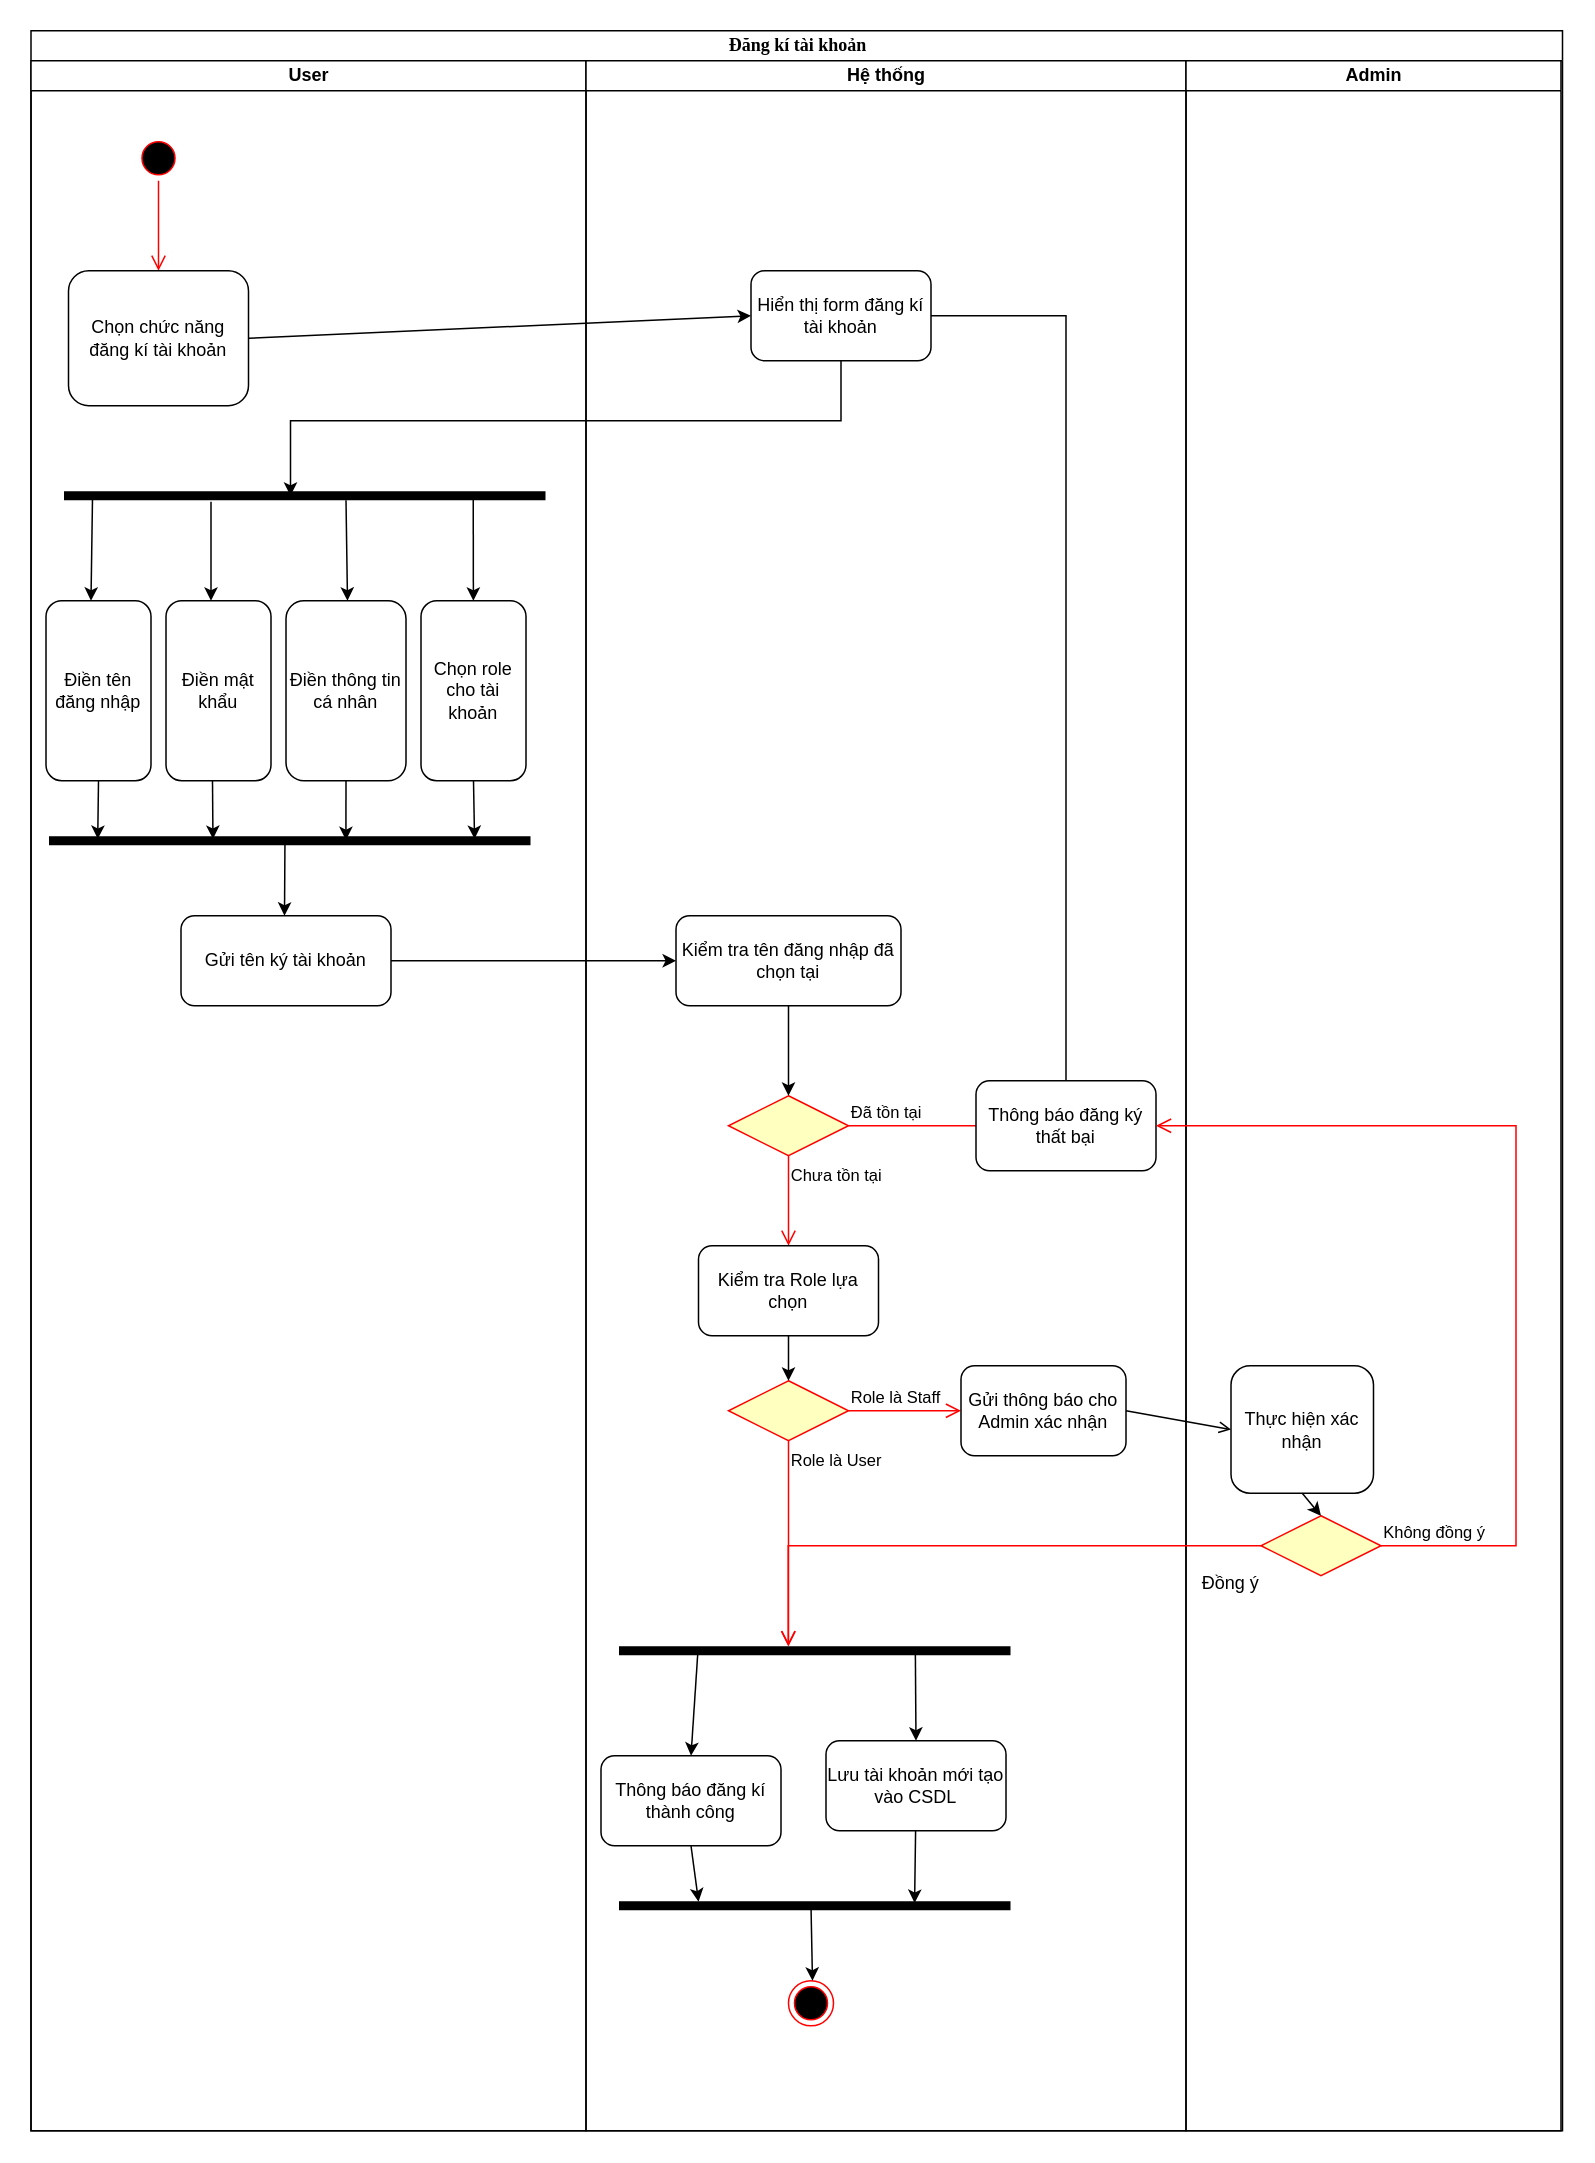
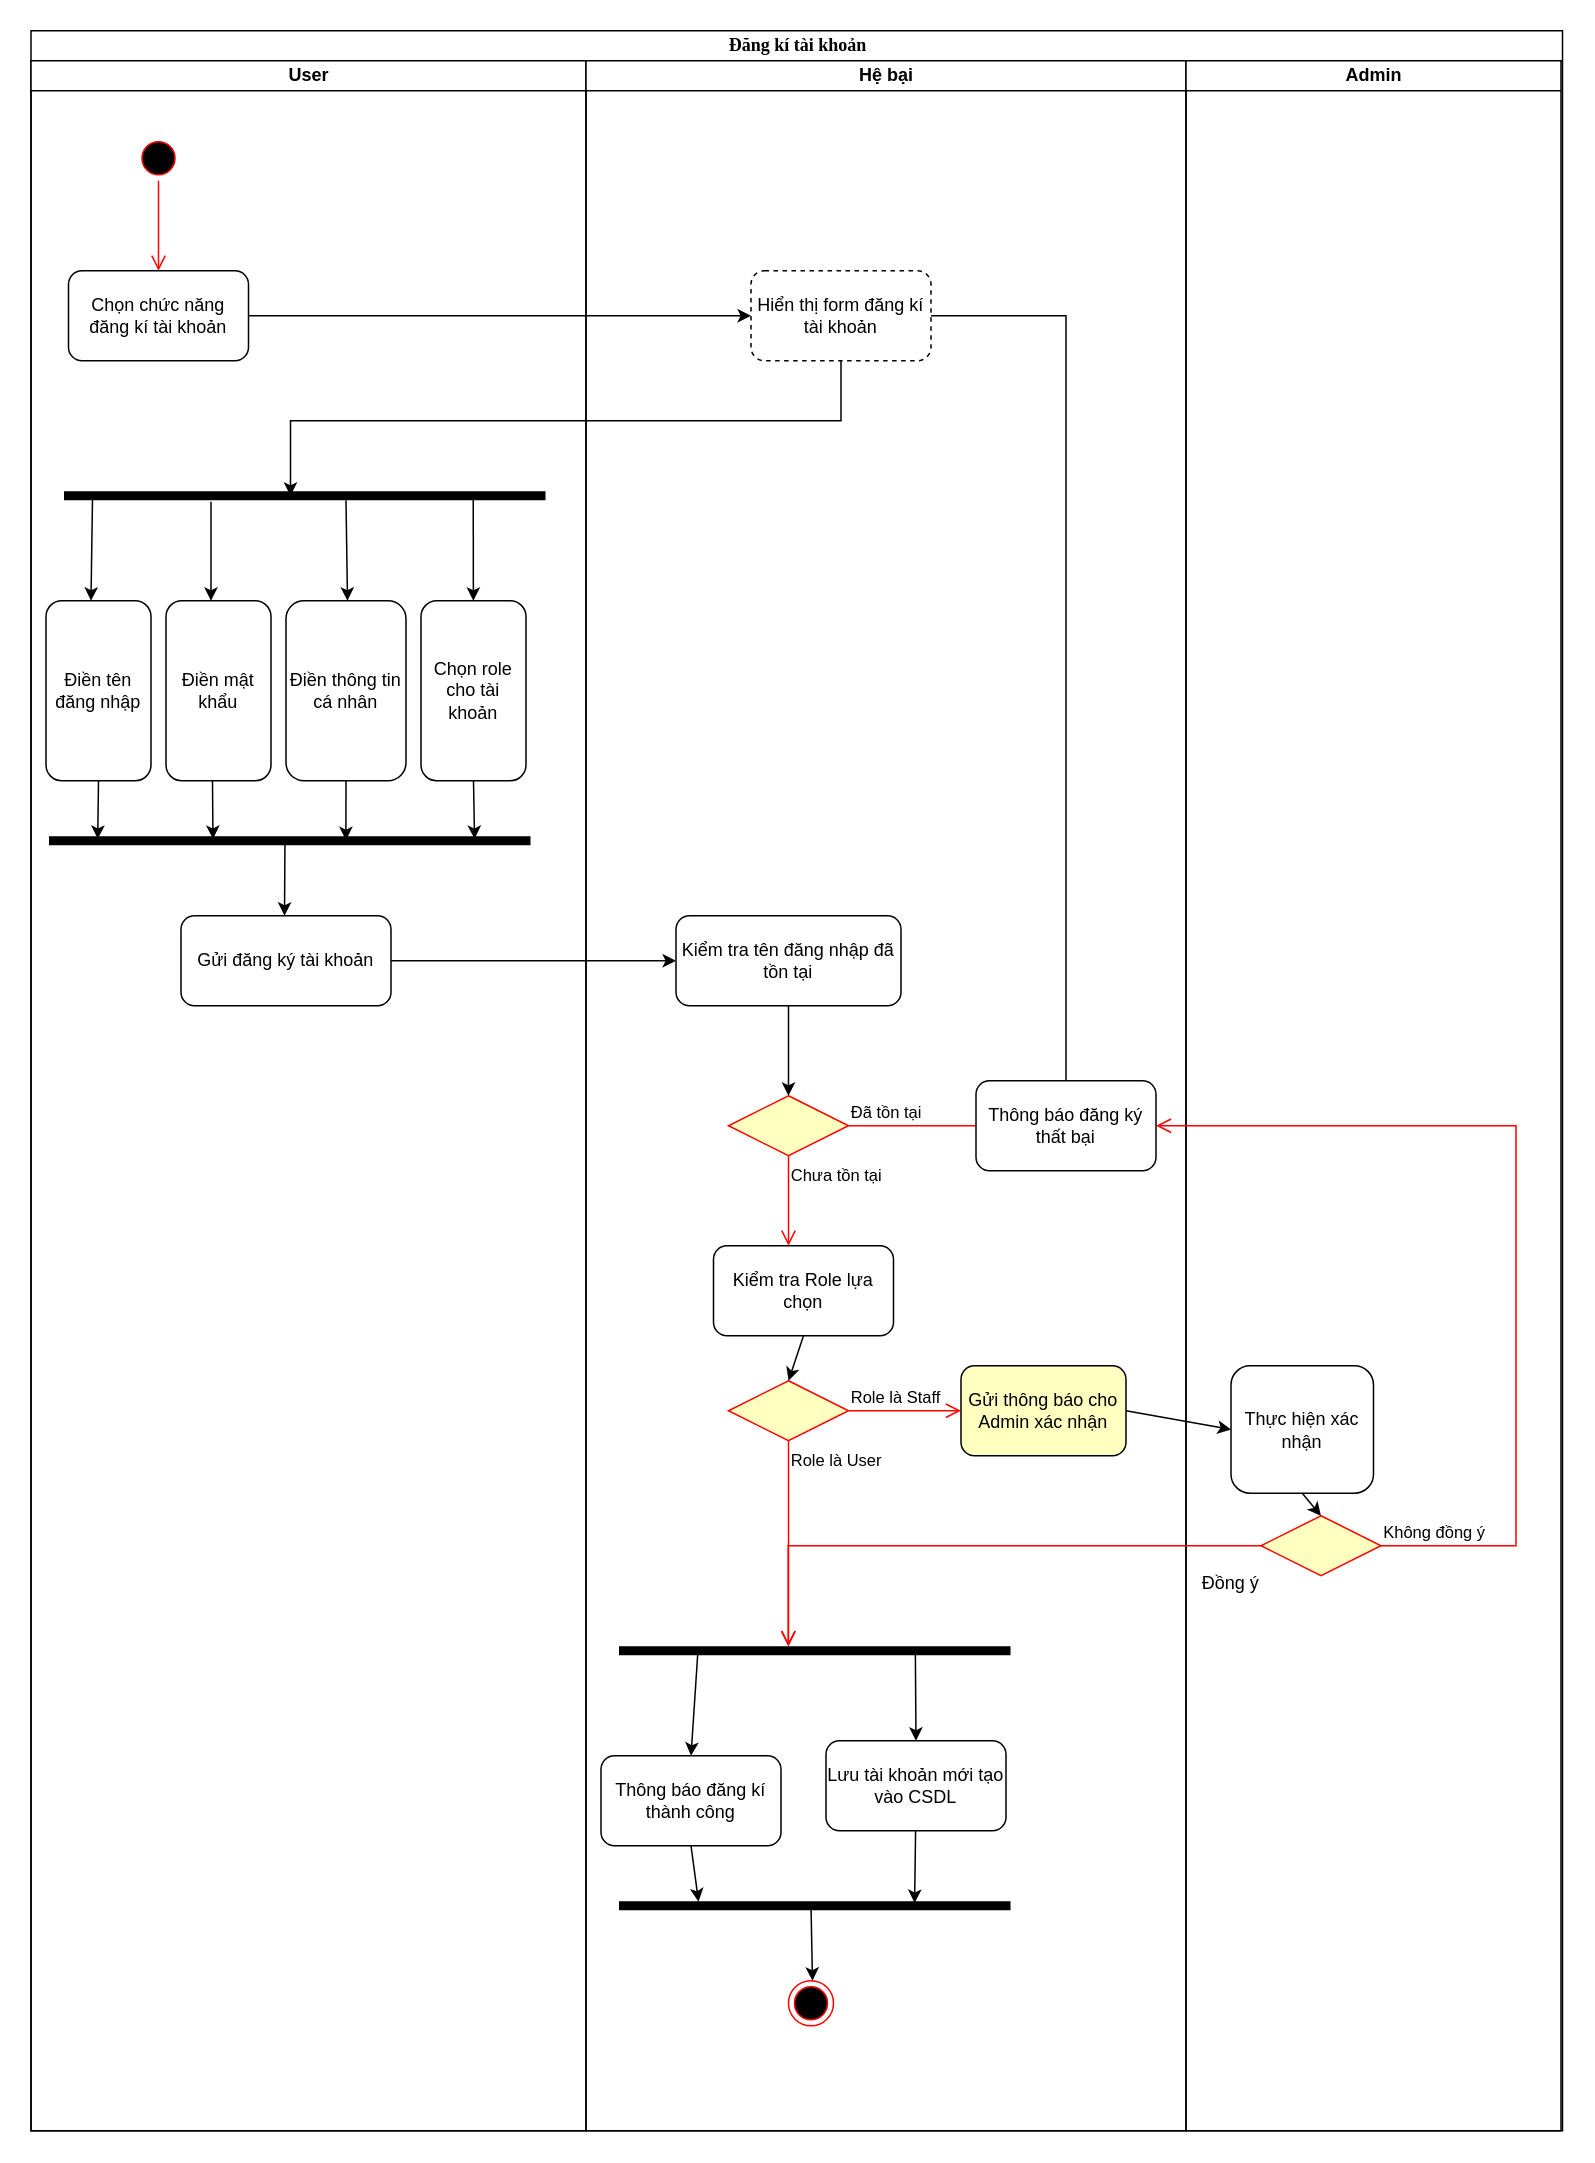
node "Hệ thống": label "Hệ thống" -> "Hệ bại"
node "Hiển thị form đăng kí tài khoản": style solid -> dashed
node "Chọn chức năng đăng kí tài khoản": size 180x135 -> 180x90
node "Gửi tên ký tài khoản": label "Gửi tên ký tài khoản" -> "Gửi đăng ký tài khoản"
node "Kiểm tra tên đăng nhập đã chọn tại": label "Kiểm tra tên đăng nhập đã chọn tại" -> "Kiểm tra tên đăng nhập đã tồn tại"
node "Kiểm tra Role lựa chọn": moved (788, 1291) -> (803, 1291)
node "Gửi thông báo cho Admin xác nhận": fillcolor #ffffff -> #ffffc0
edge "Gửi thông báo cho Admin xác nhận" -> "Thực hiện xác nhận": arrowhead open -> classic
